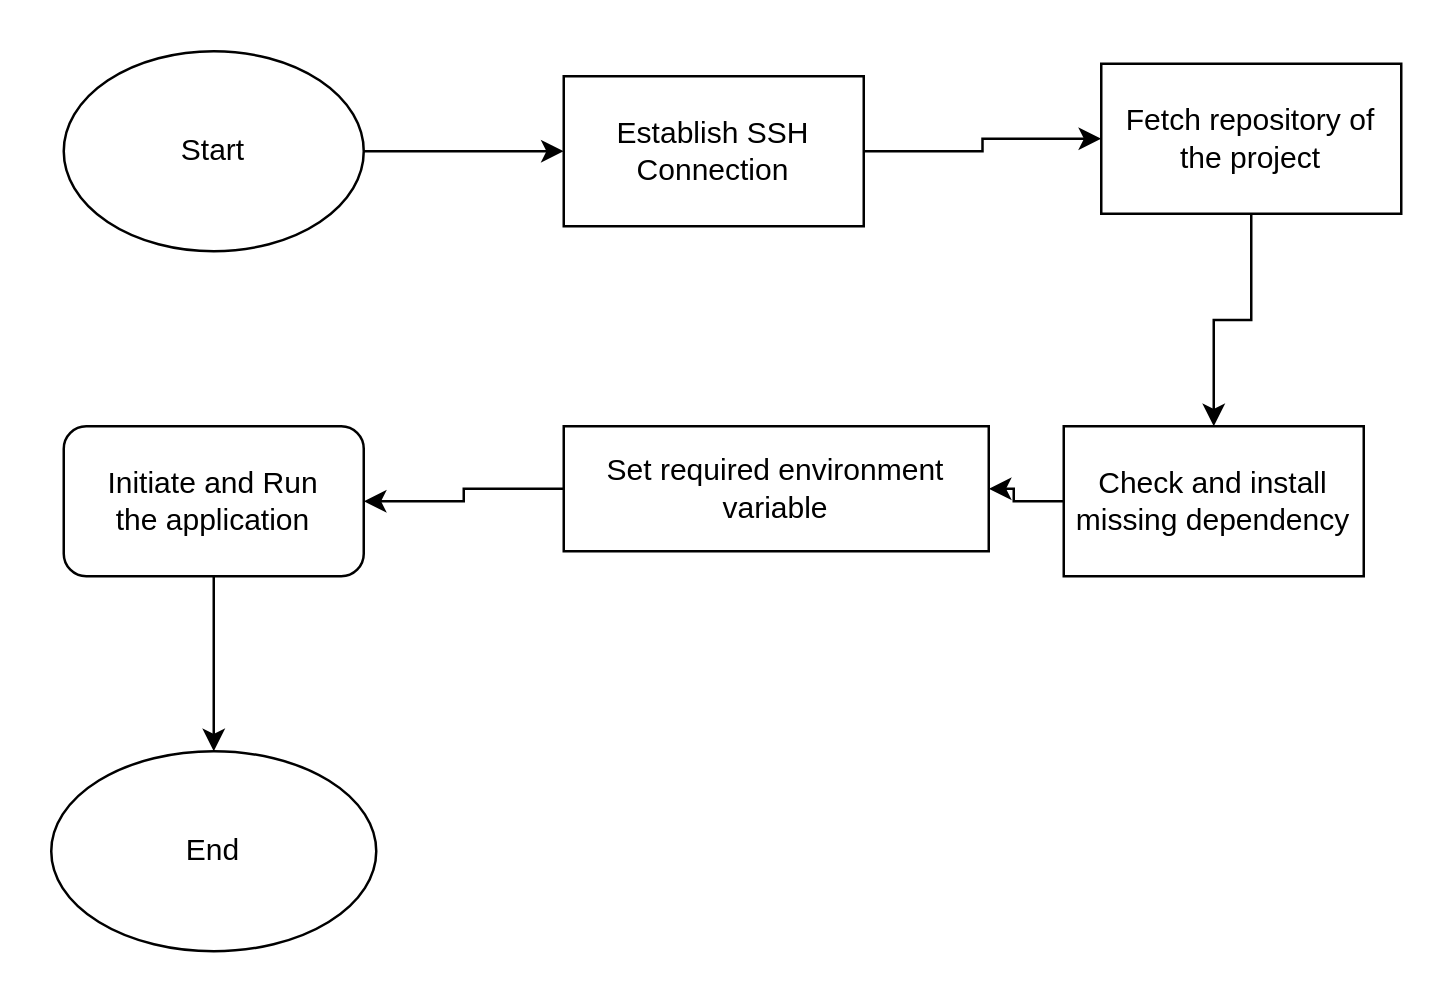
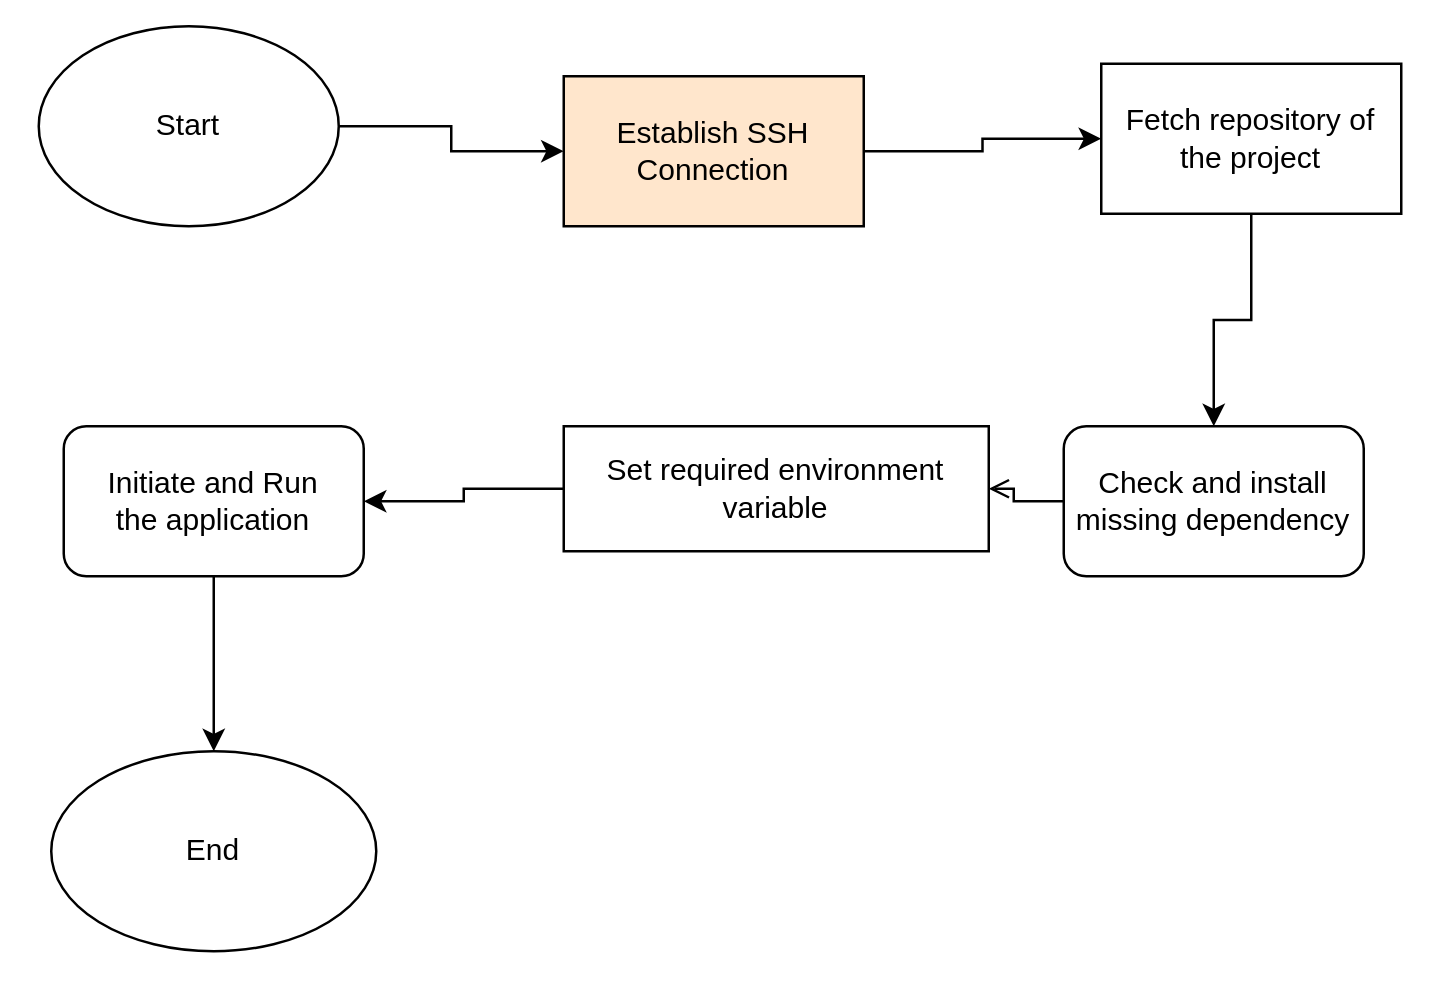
node "Start": moved (214, 151) -> (189, 126)
node "Establish SSH Connection": fillcolor #ffffff -> #ffe6cc
edge "Check and install missing dependency" -> "Set required environment variable": arrowhead classic -> open
node "Check and install missing dependency": shape rectangle -> rounded rectangle
